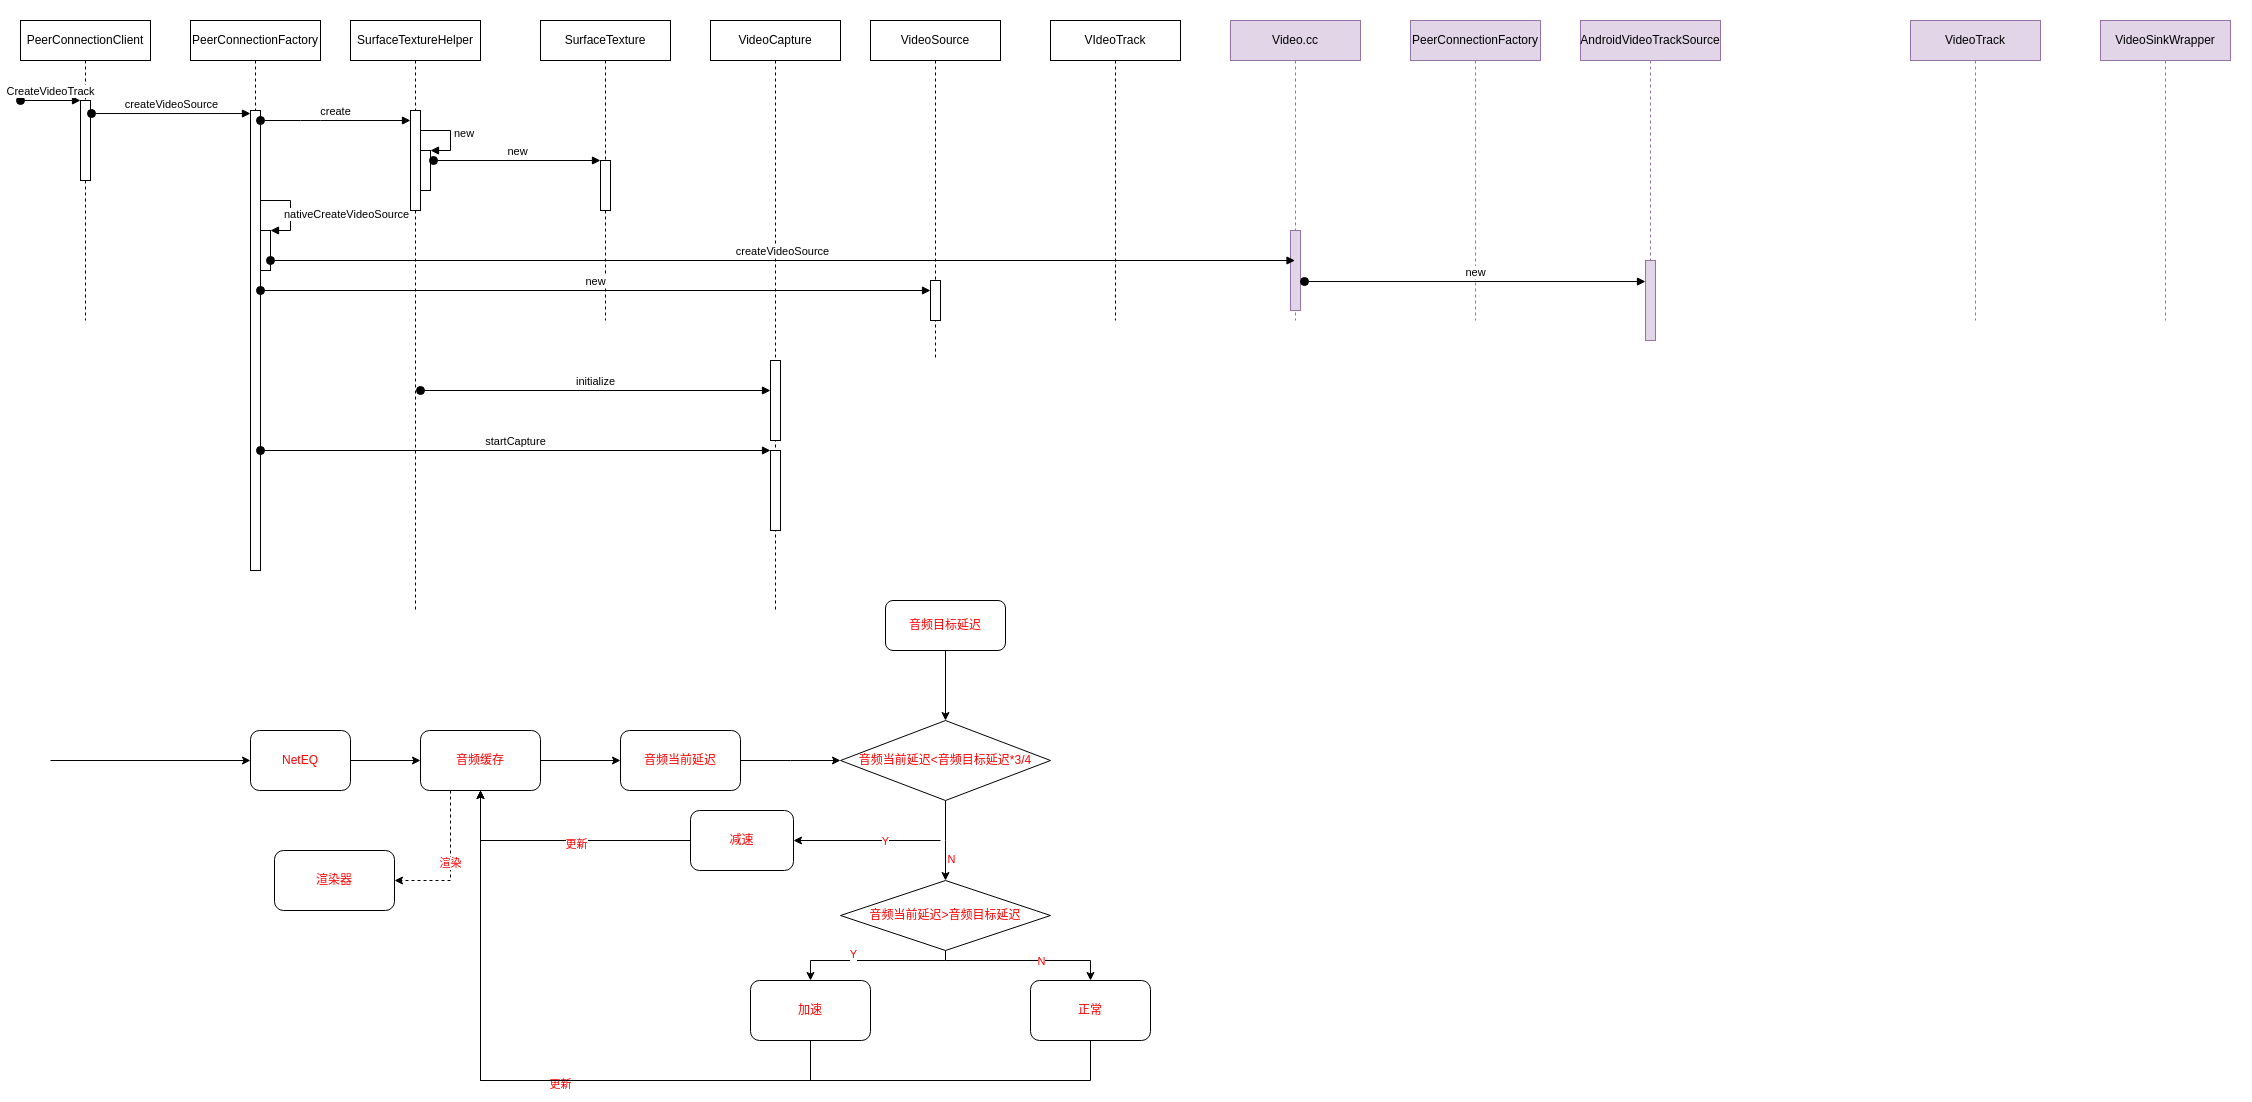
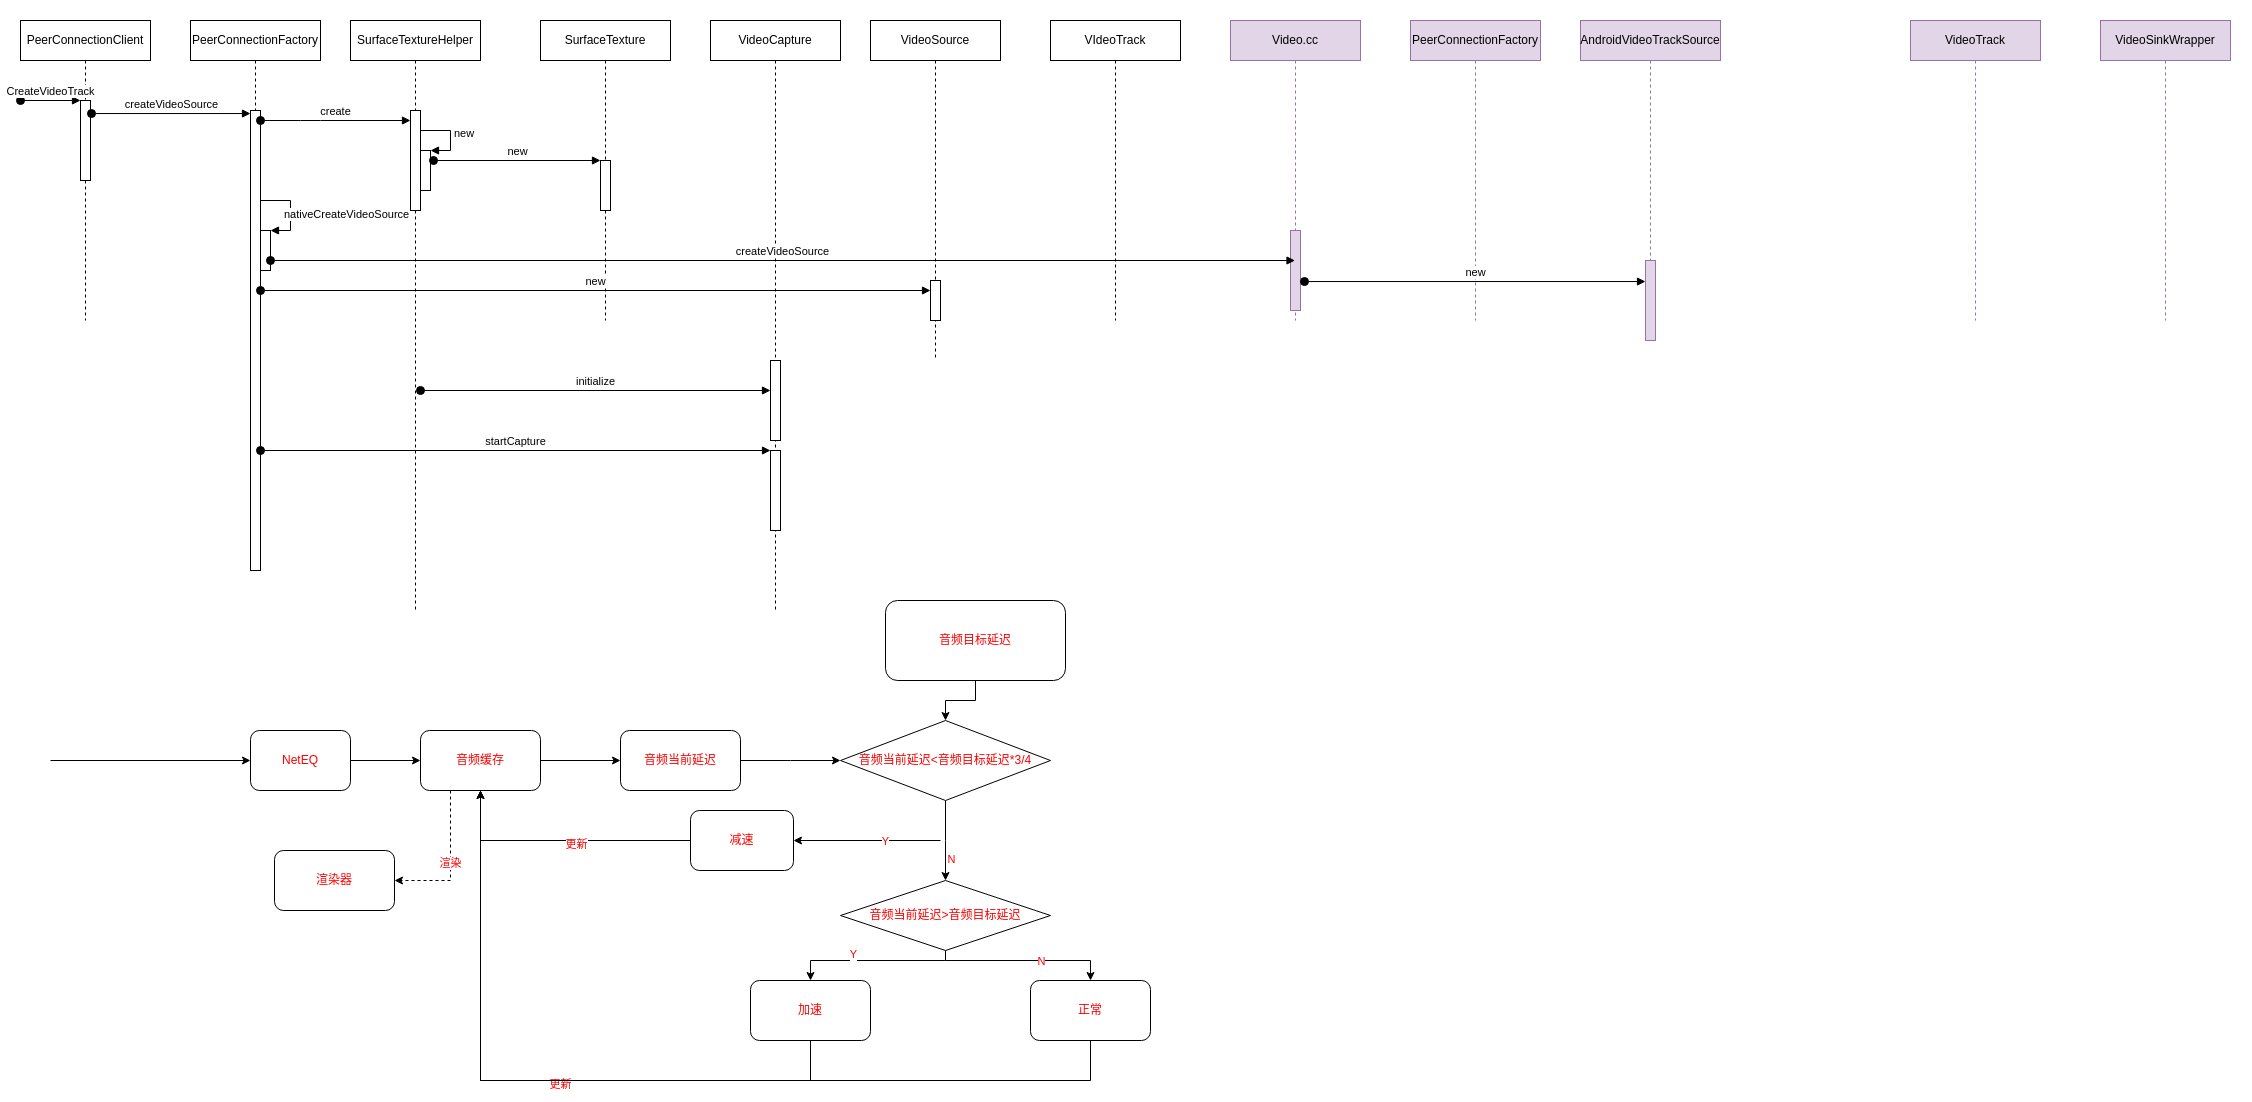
node "音频目标延迟": size 120x50 -> 180x80
